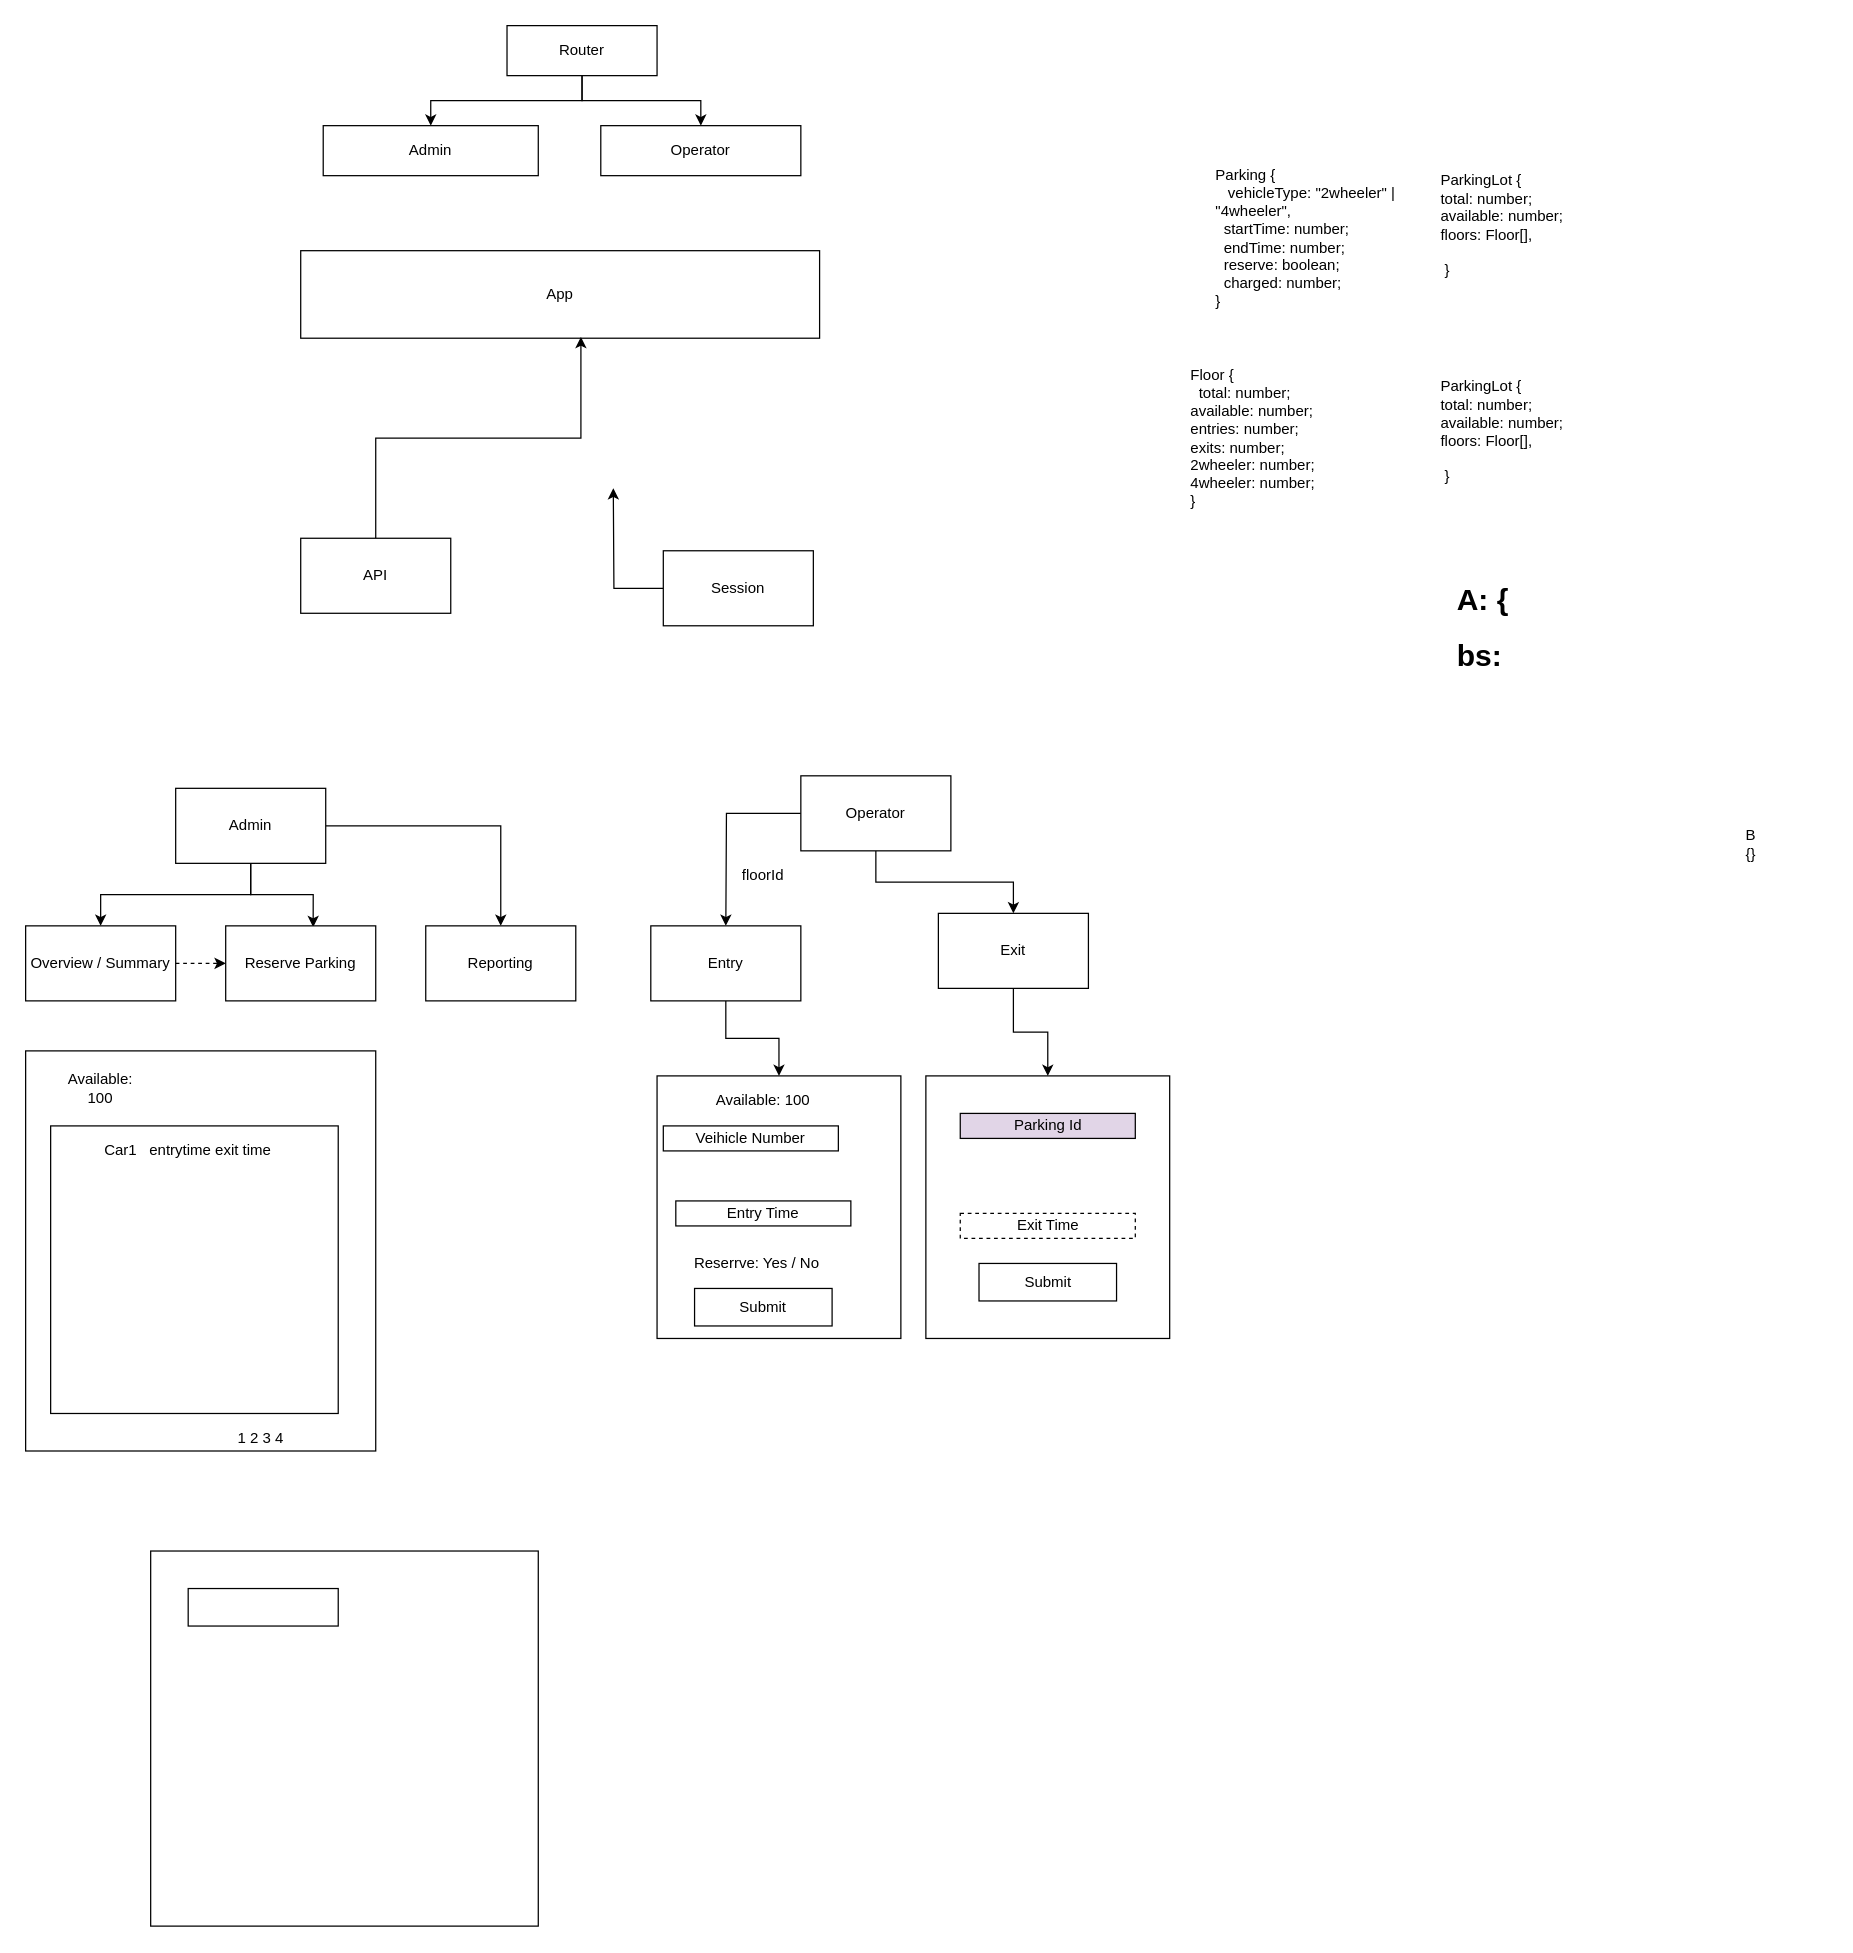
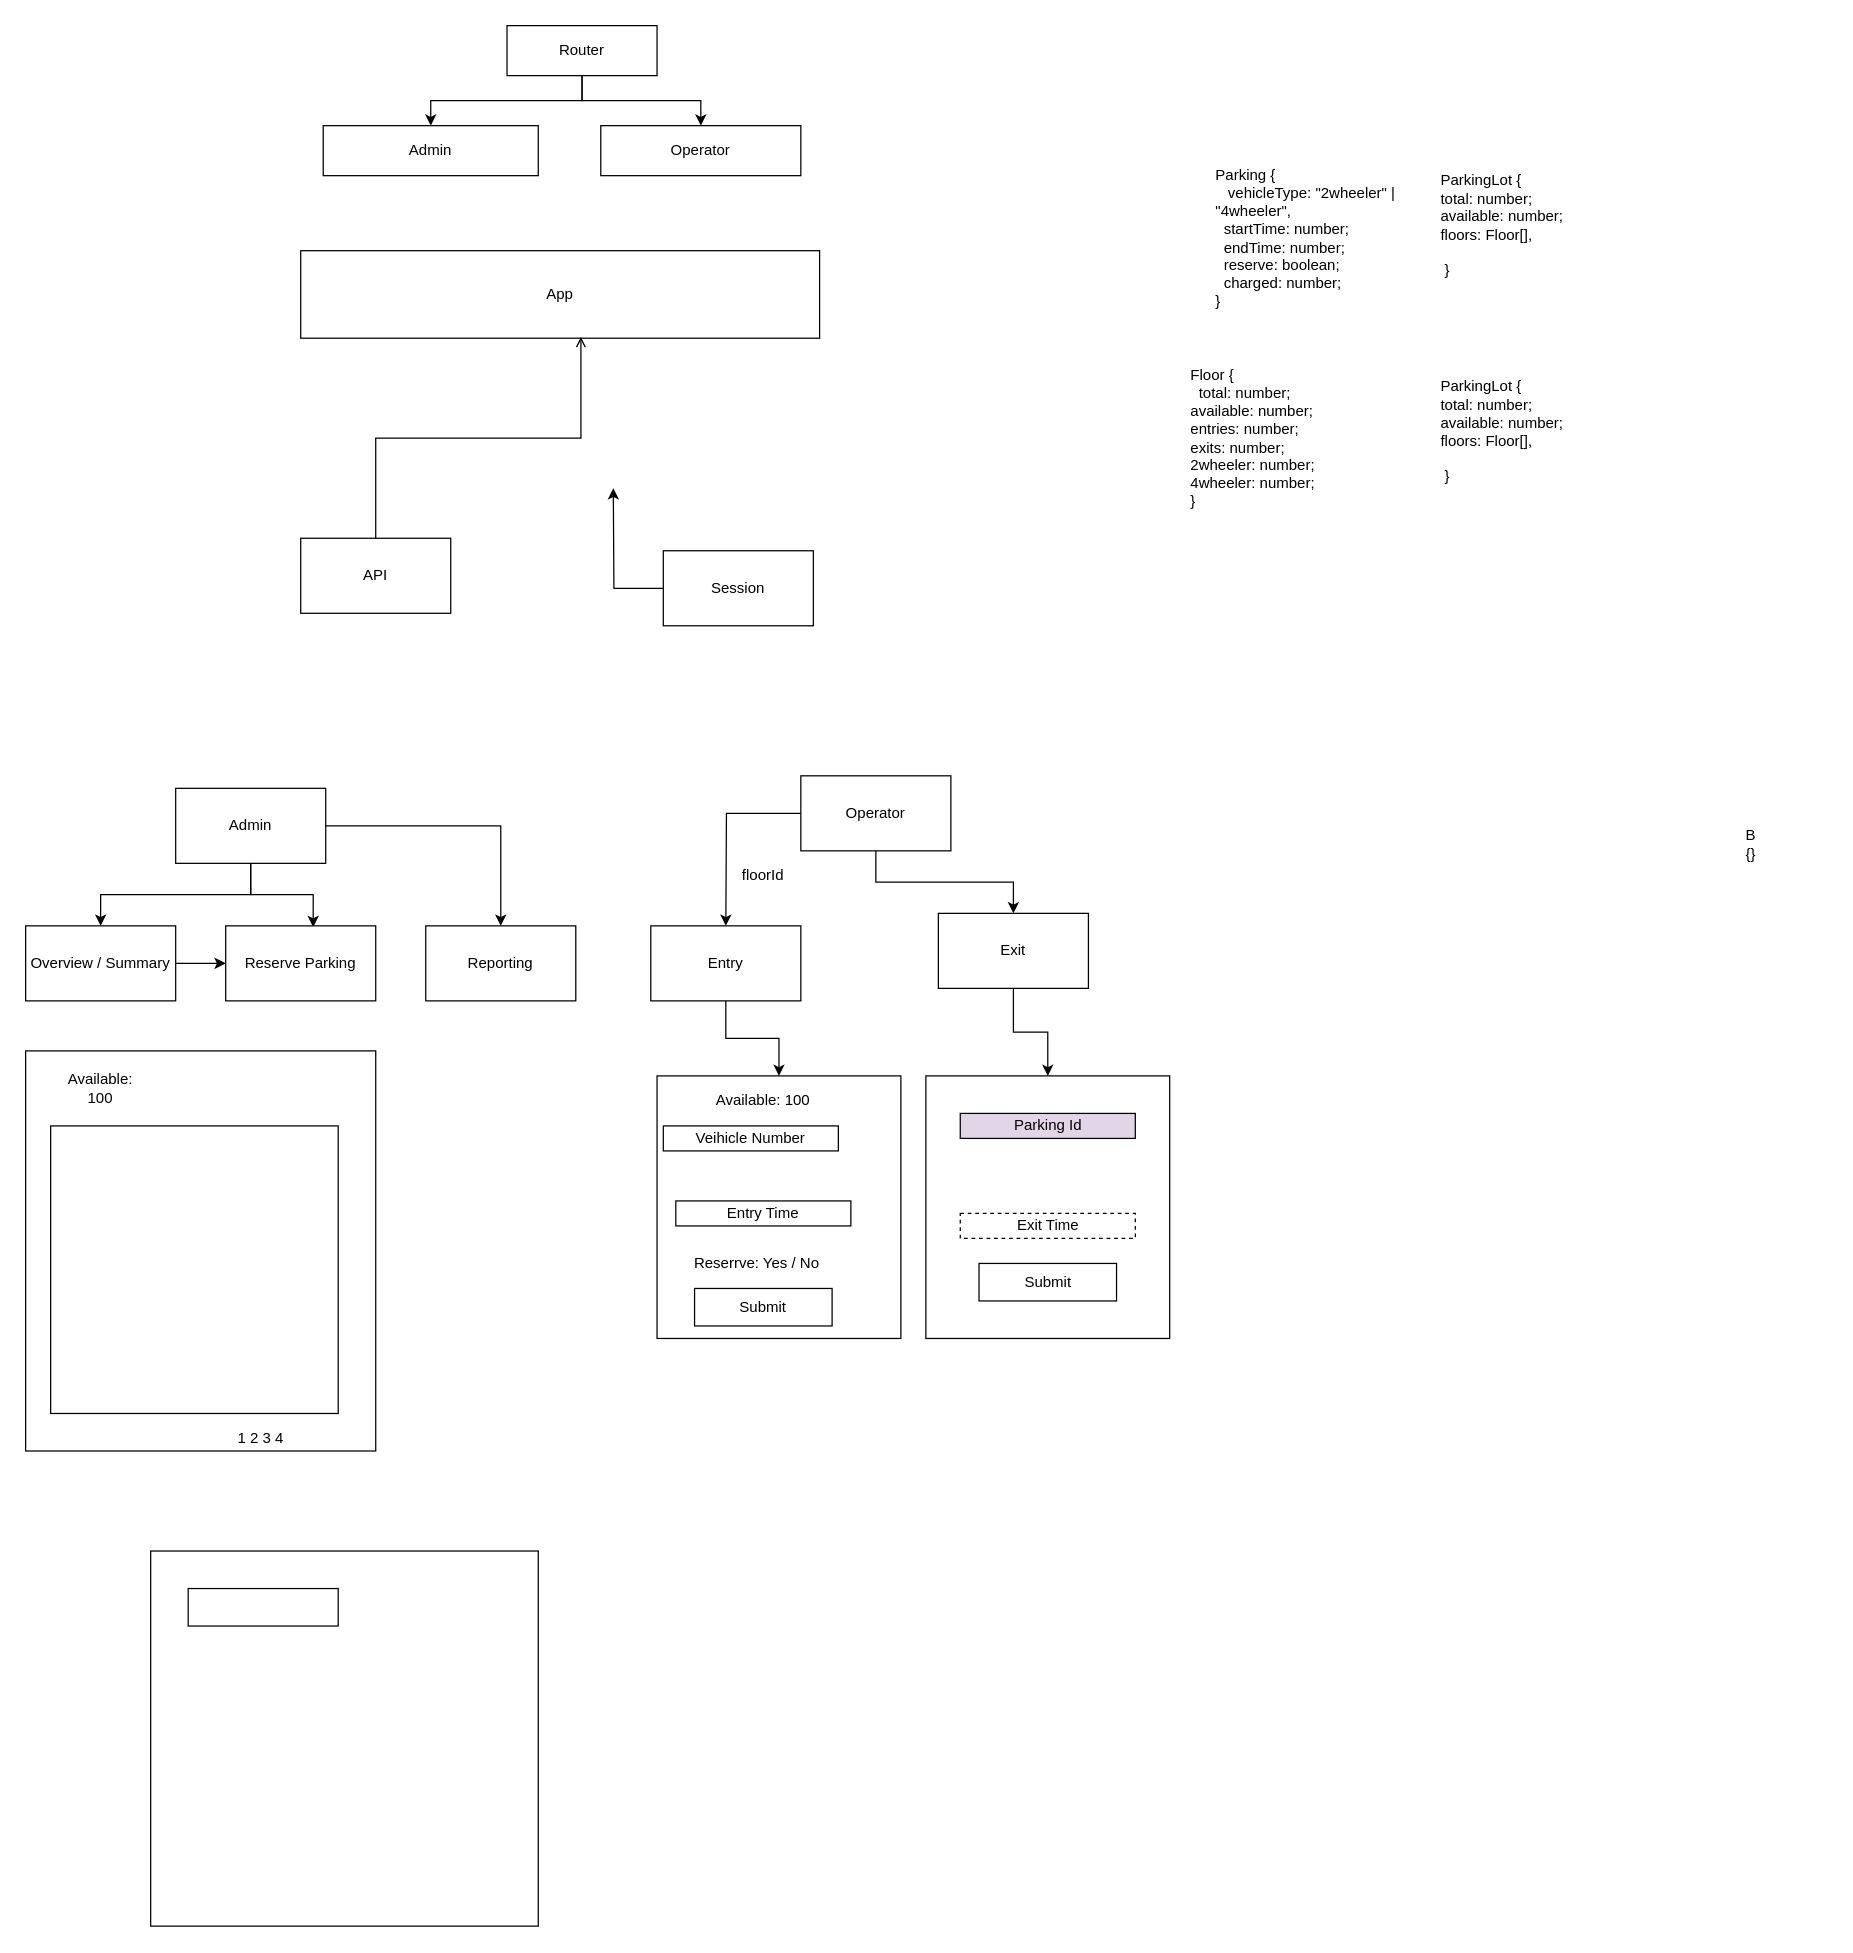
edge "API" -> "App": arrowhead classic -> open
node "A: {bs:": removed
edge "Overview / Summary" -> "Reserve Parking": style dashed -> solid
node "Car1 entrytime exit time": removed
